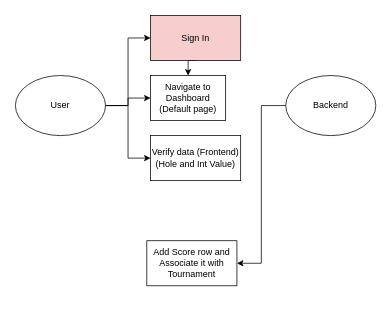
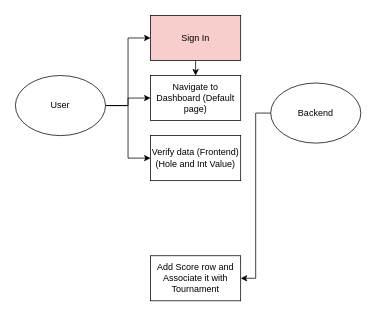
node "Navigate to Dashboard (Default page)": size 75x45 -> 90x45
node "Backend": moved (330, 105) -> (315, 113)
node "Add Score row and Associate it with Tournament": moved (192, 263) -> (195, 278)
